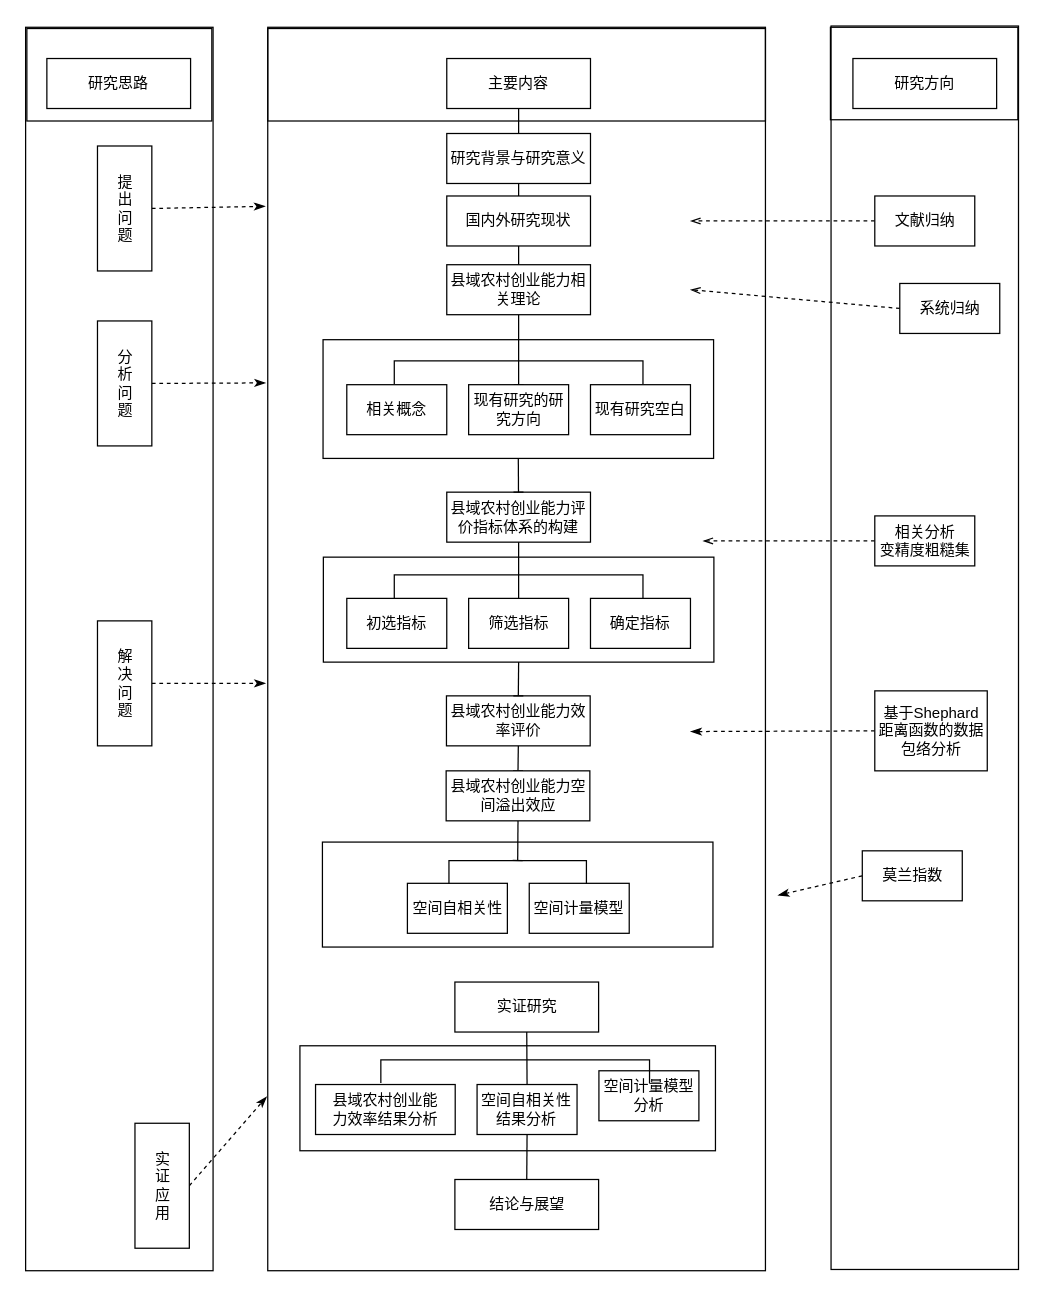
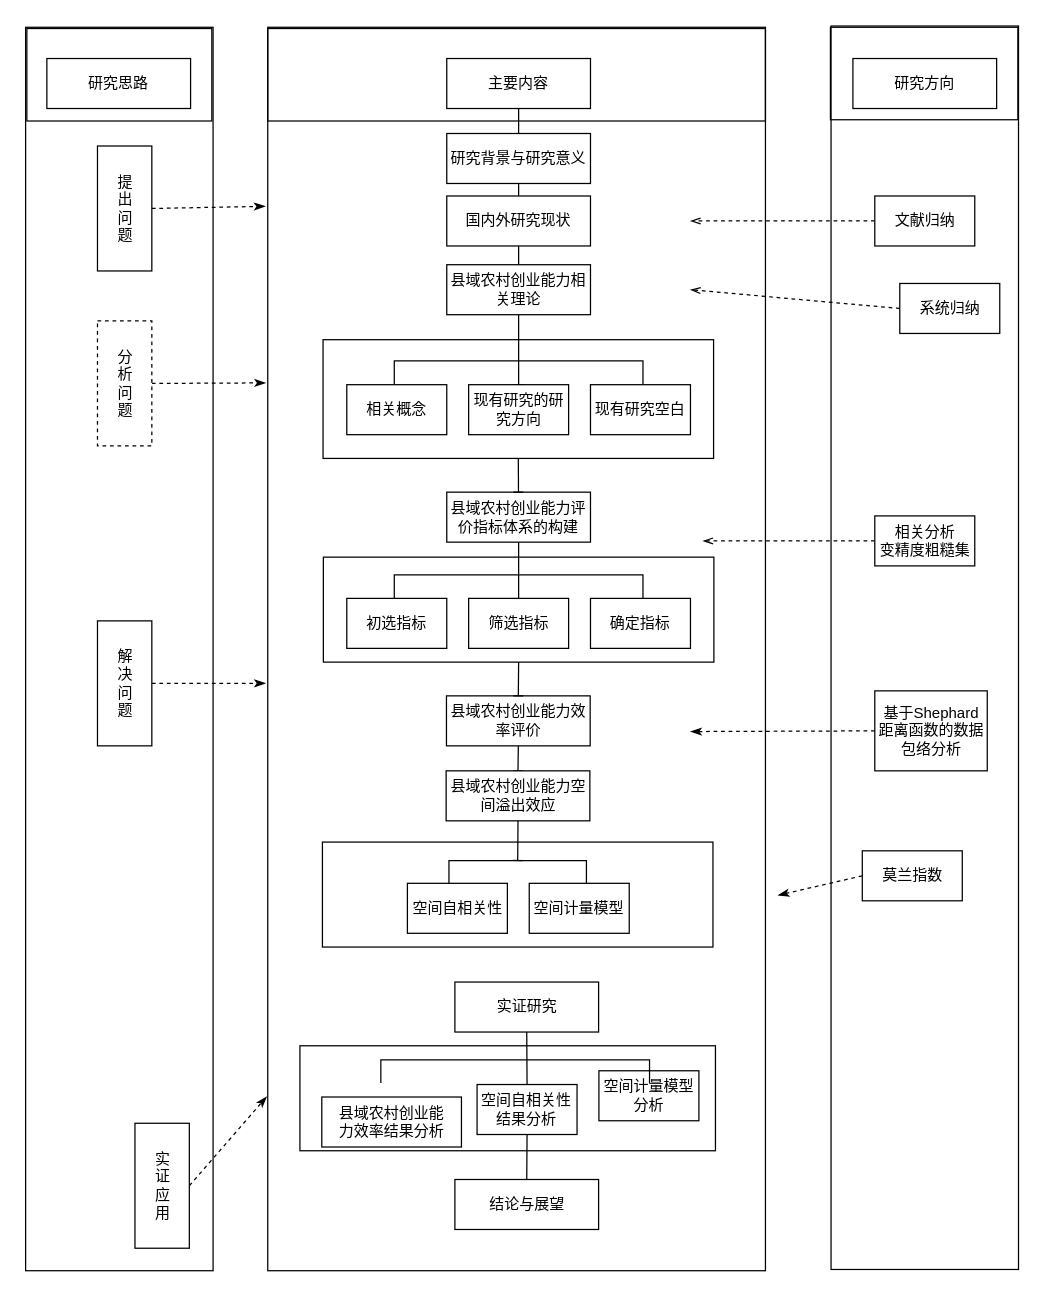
node "分析问题": style solid -> dashed
node "县域农村创业能力效率结果分析": moved (385, 1109) -> (392, 1122)
